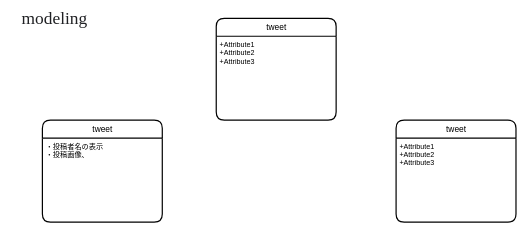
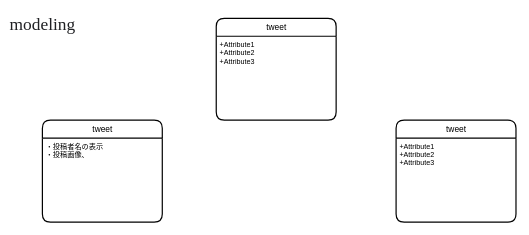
node "modeling": moved (54, 18) -> (42, 24)
